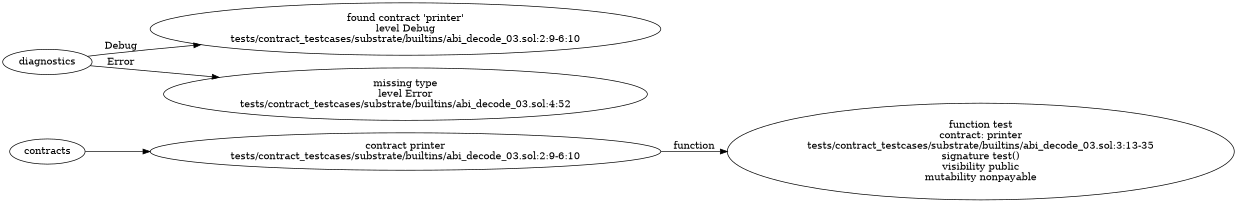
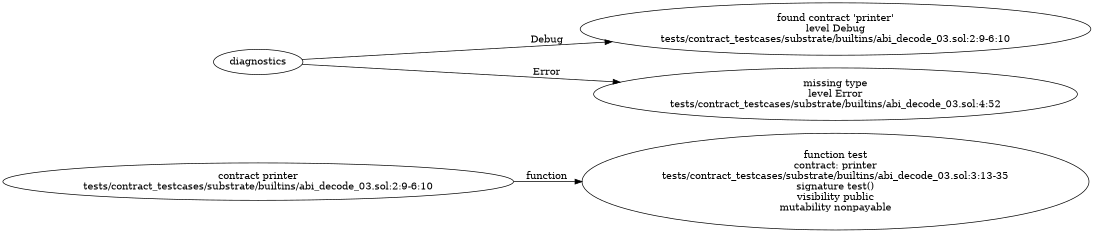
node "contracts": removed
